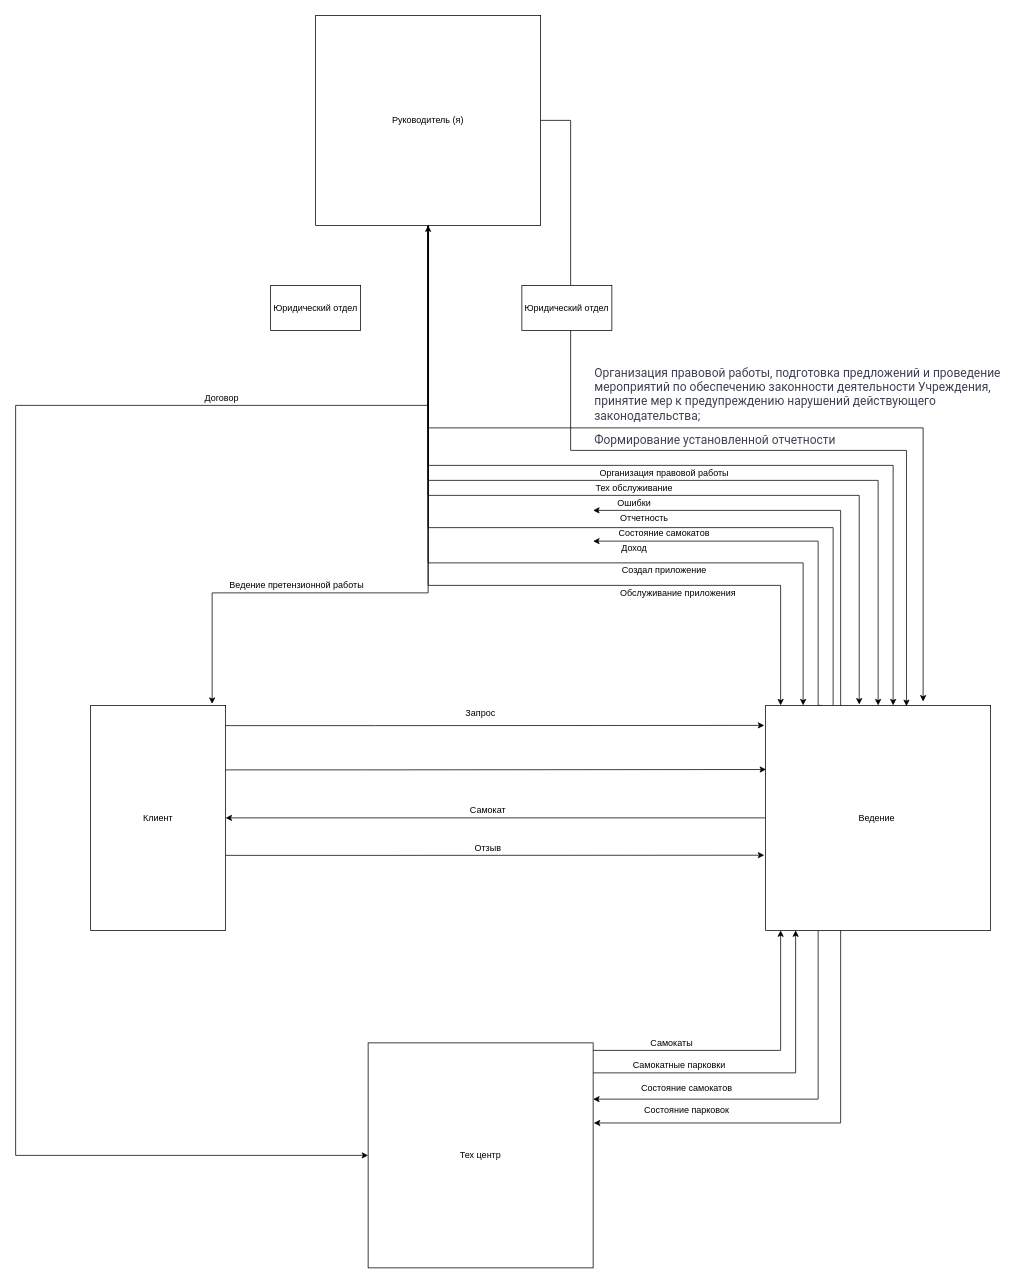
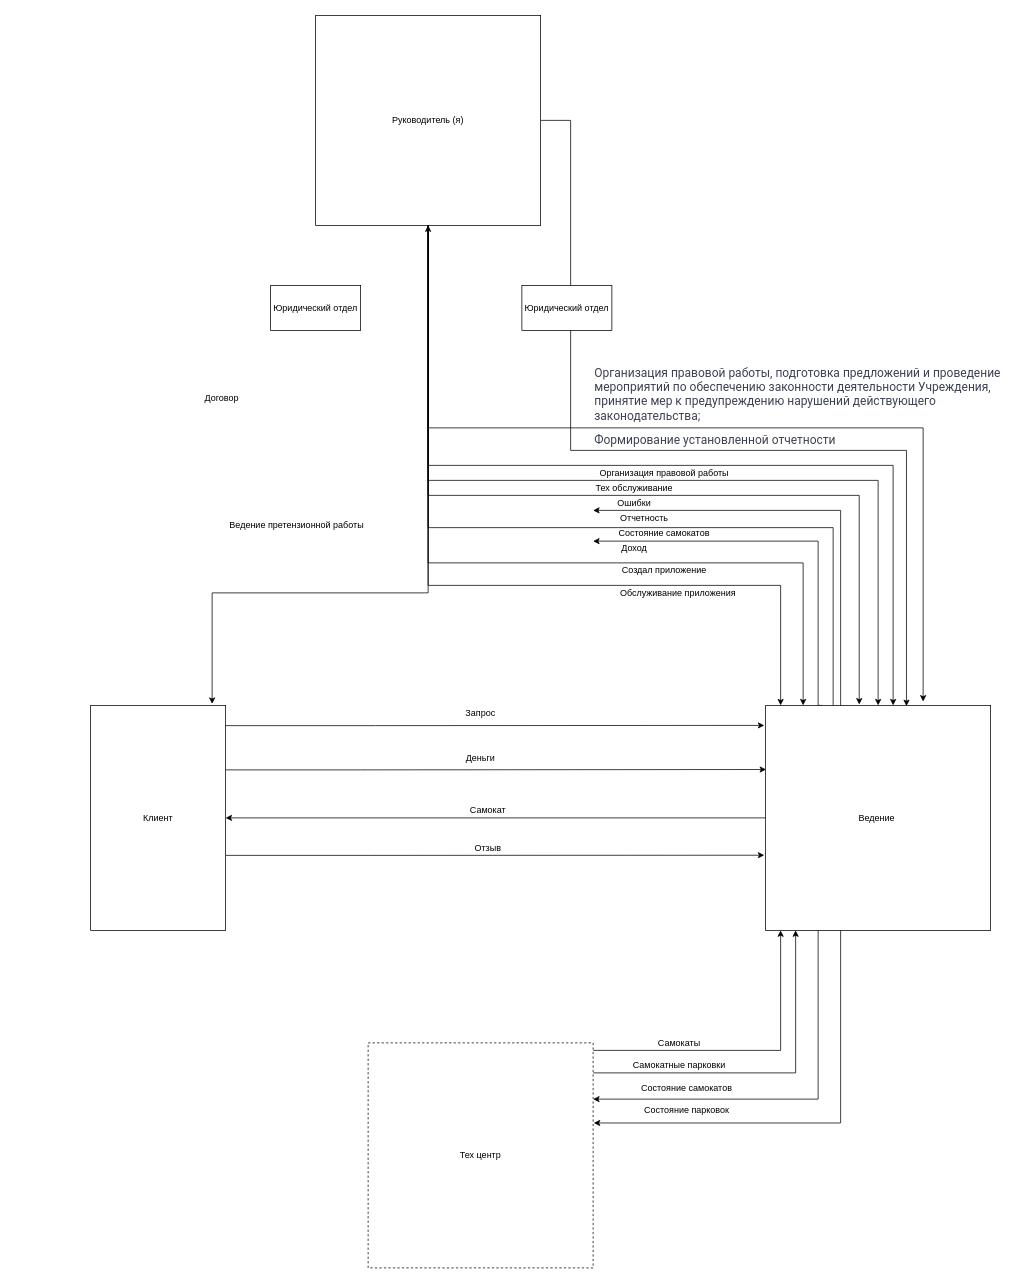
node "Ведение претензионной работы": moved (297, 585) -> (297, 525)
edge "Руководитель (я)" -> "Тех центр": removed
node "Деньги": added
node "Самокаты": moved (672, 1043) -> (679, 1043)
node "Тех центр": style solid -> dashed
